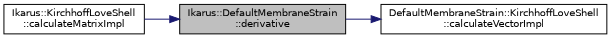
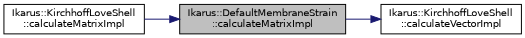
node "Ikarus::DefaultMembraneStrain ::derivative": label "Ikarus::DefaultMembraneStrain ::derivative" -> "Ikarus::DefaultMembraneStrain ::calculateMatrixImpl"
node "DefaultMembraneStrain::KirchhoffLoveShell ::calculateVectorImpl": label "DefaultMembraneStrain::KirchhoffLoveShell ::calculateVectorImpl" -> "Ikarus::KirchhoffLoveShell ::calculateVectorImpl"
